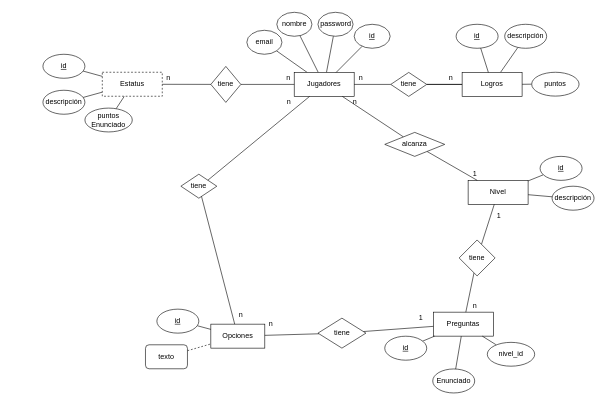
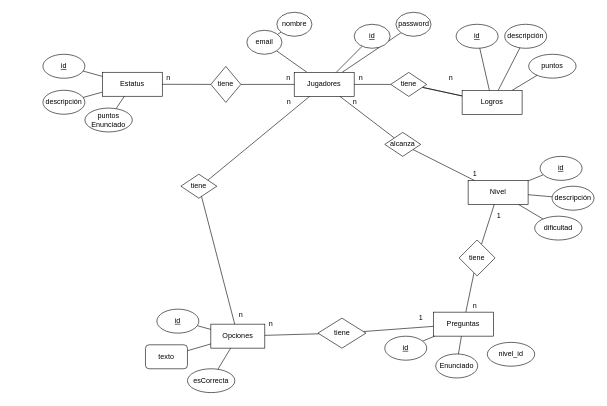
node "password": moved (336, 24) -> (414, 24)
edge "nombre" -- "Jugadores": now "nombre" -- "email"
node "Estatus": style dashed -> solid
node "Logros": moved (492, 84) -> (492, 102)
node "puntos": moved (556, 84) -> (553, 66)
node "alcanza": size 60x24 -> 36x24
edge "Nivel" -- "dificultad": added
node "dificultad": added
edge "Preguntas" -- "nivel_id": removed
edge "Opciones" -- "texto": style dashed -> solid
edge "Opciones" -- "esCorrecta": added
node "esCorrecta": added
node "Enunciado": moved (454, 381) -> (457, 366)
